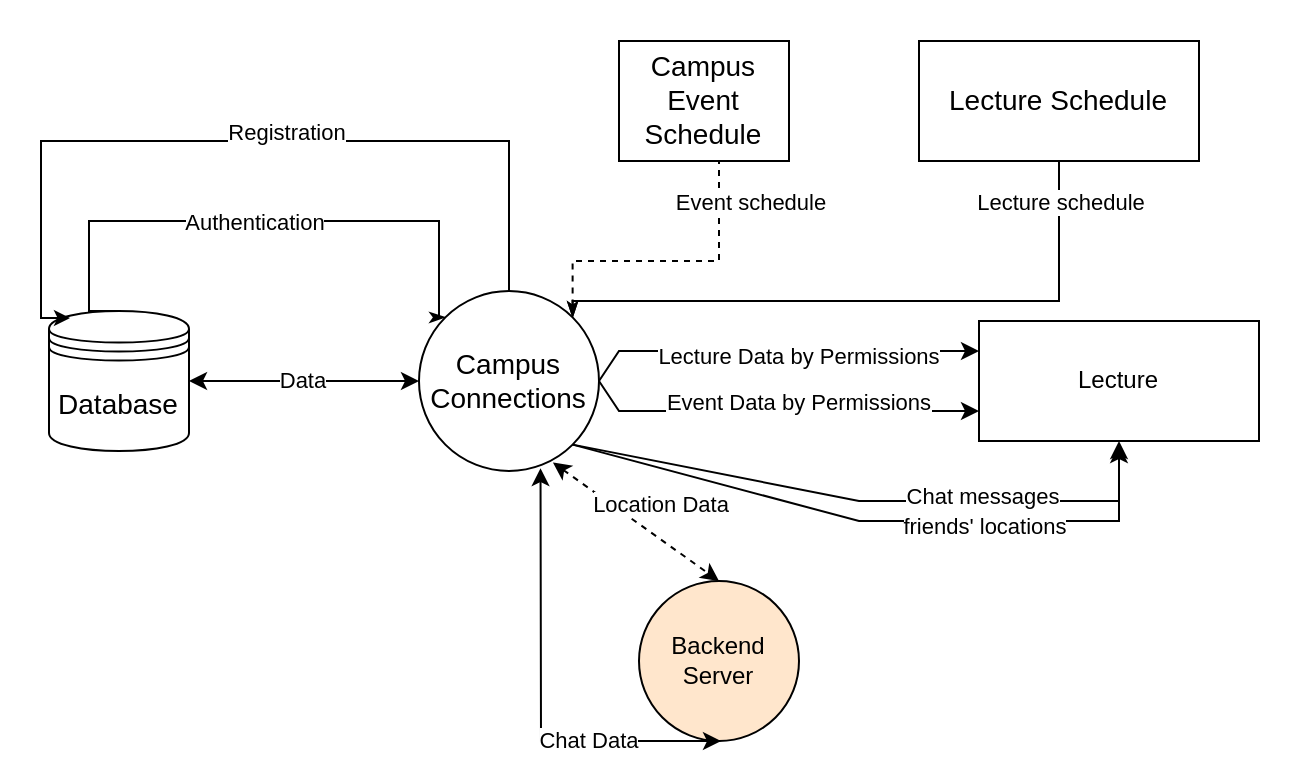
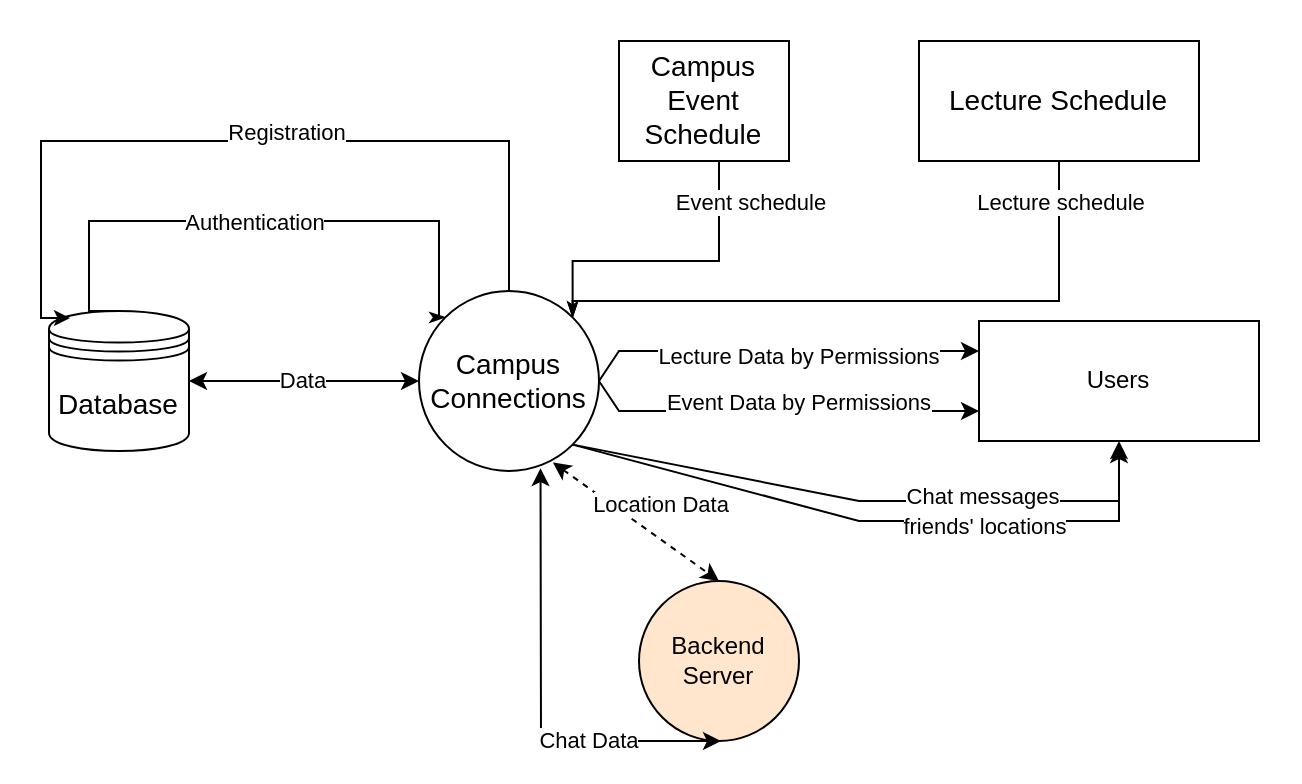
edge "Campus Event Schedule" -> "Campus Connections": style dashed -> solid
node "Lecture": label "Lecture" -> "Users"
